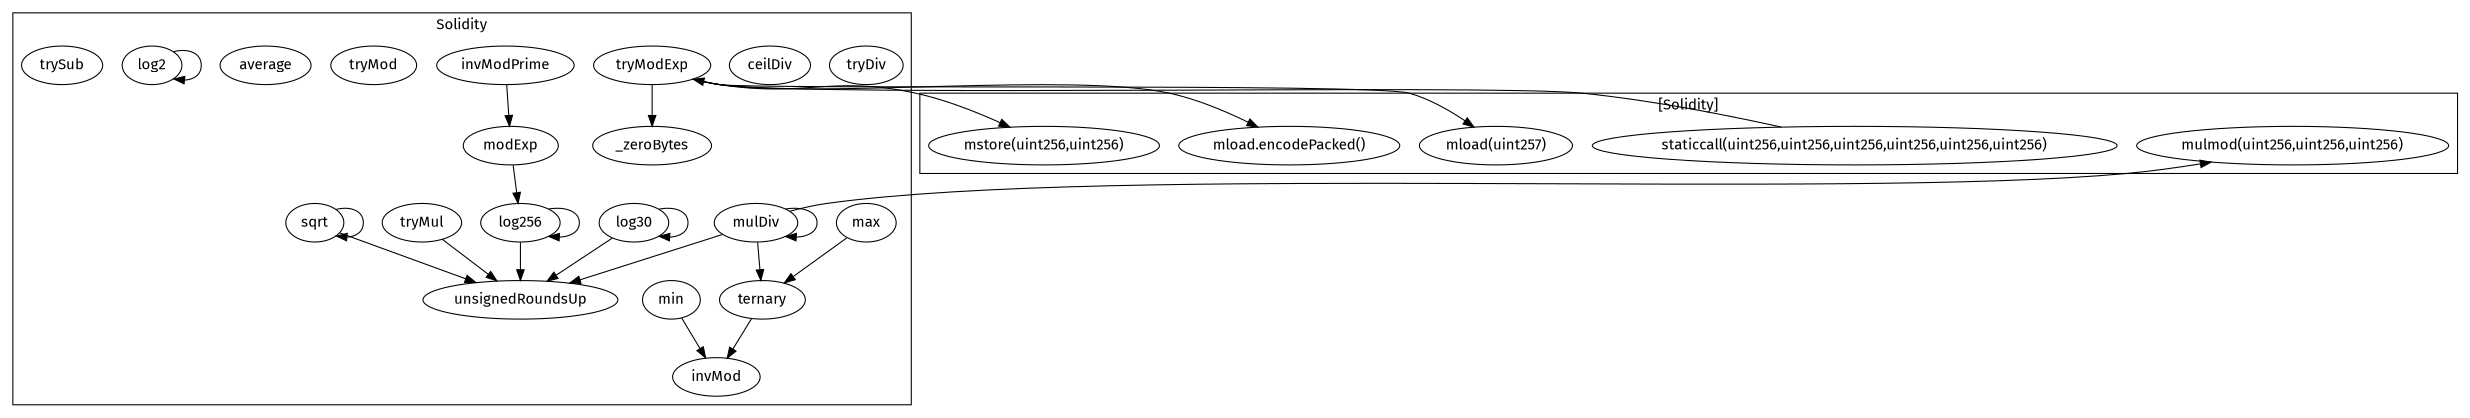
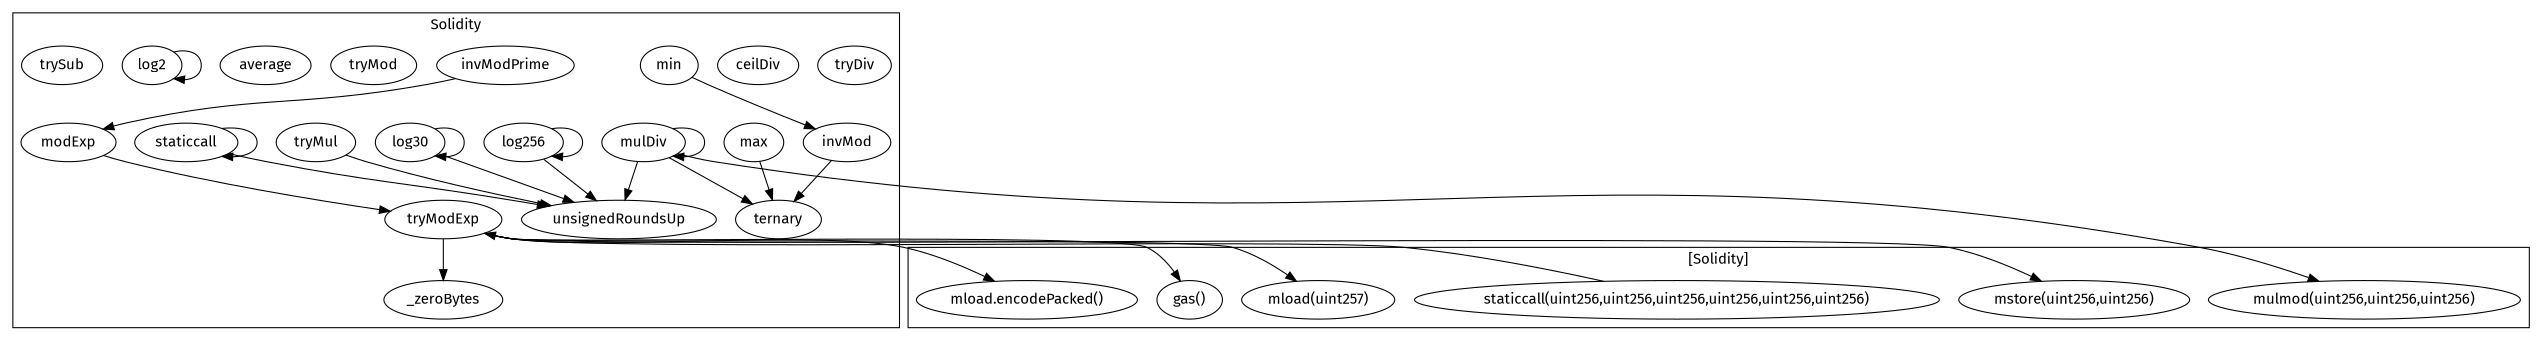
edge "modExp" -> "log256": now "modExp" -> "tryModExp"
node "sqrt": label "sqrt" -> "staticcall"
node "gas()": added
edge "ternary" -> "invMod": reversed
